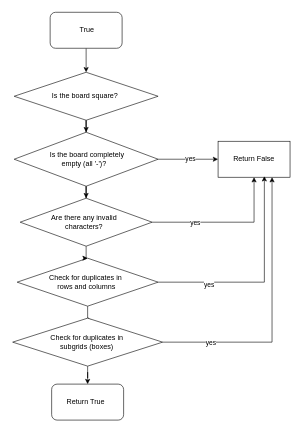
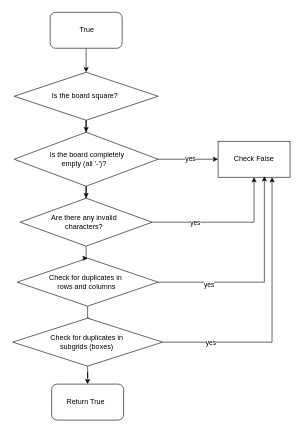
node "Return False": label "Return False" -> "Check False"
